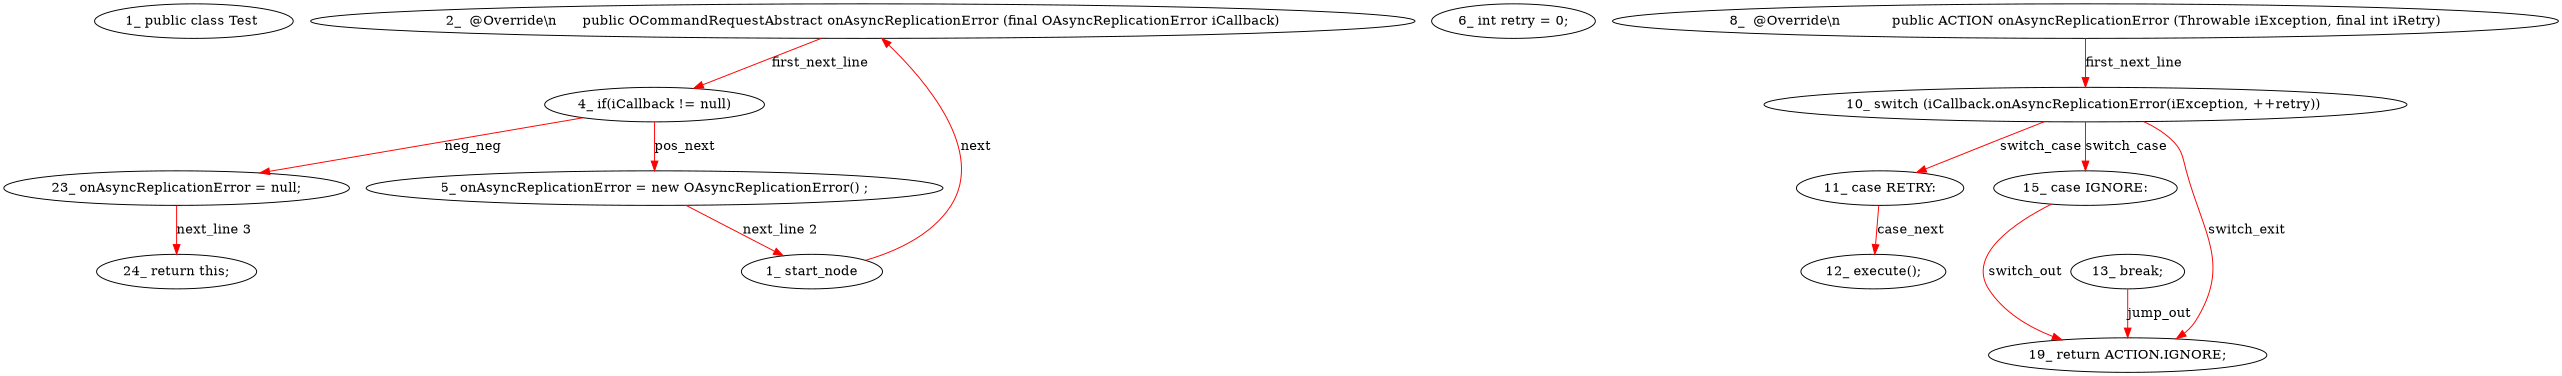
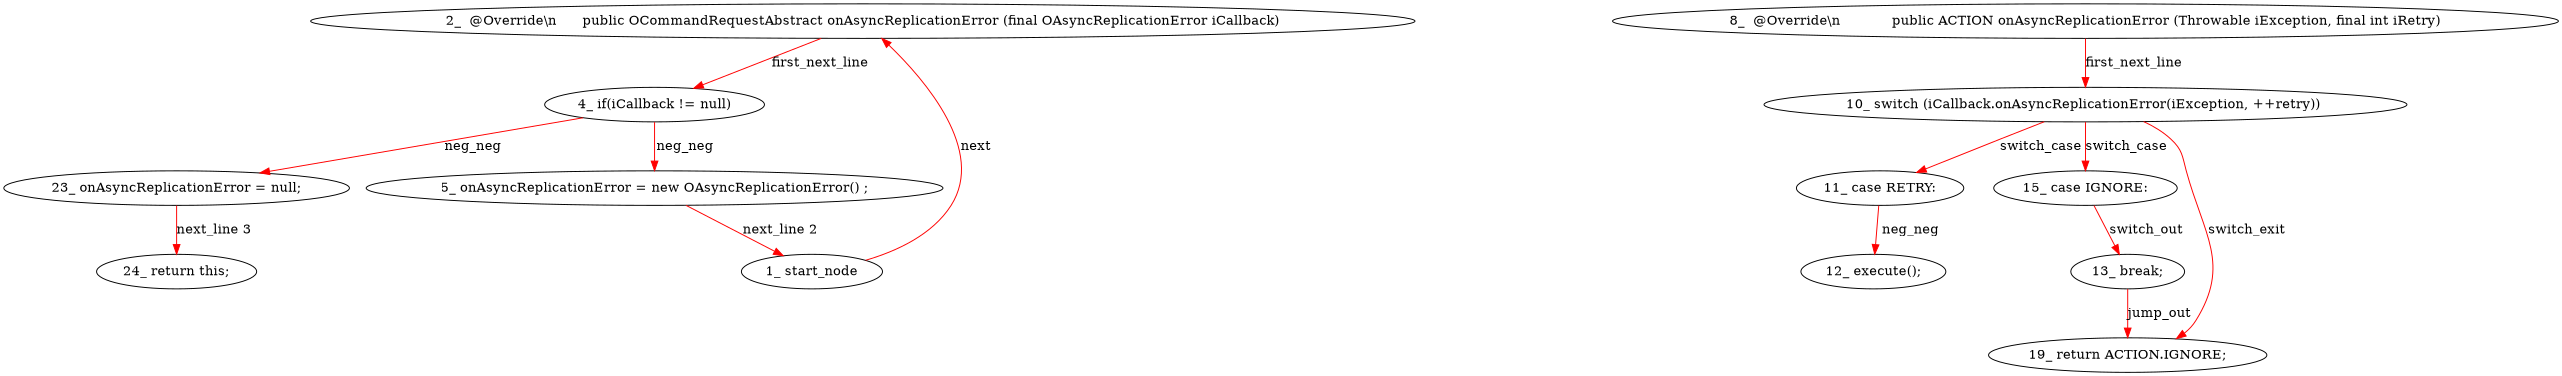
node "1_ public class Test": removed
node "6_ int retry = 0;": removed
edge "4_ if(iCallback != null)" -> "5_ onAsyncReplicationError = new OAsyncReplicationError() ;": label "pos_next" -> "neg_neg"
edge "11_ case RETRY:" -> "12_ execute();": label "case_next" -> "neg_neg"
edge "15_ case IGNORE:" -> "19_ return ACTION.IGNORE;": now "15_ case IGNORE:" -> "13_ break;"
